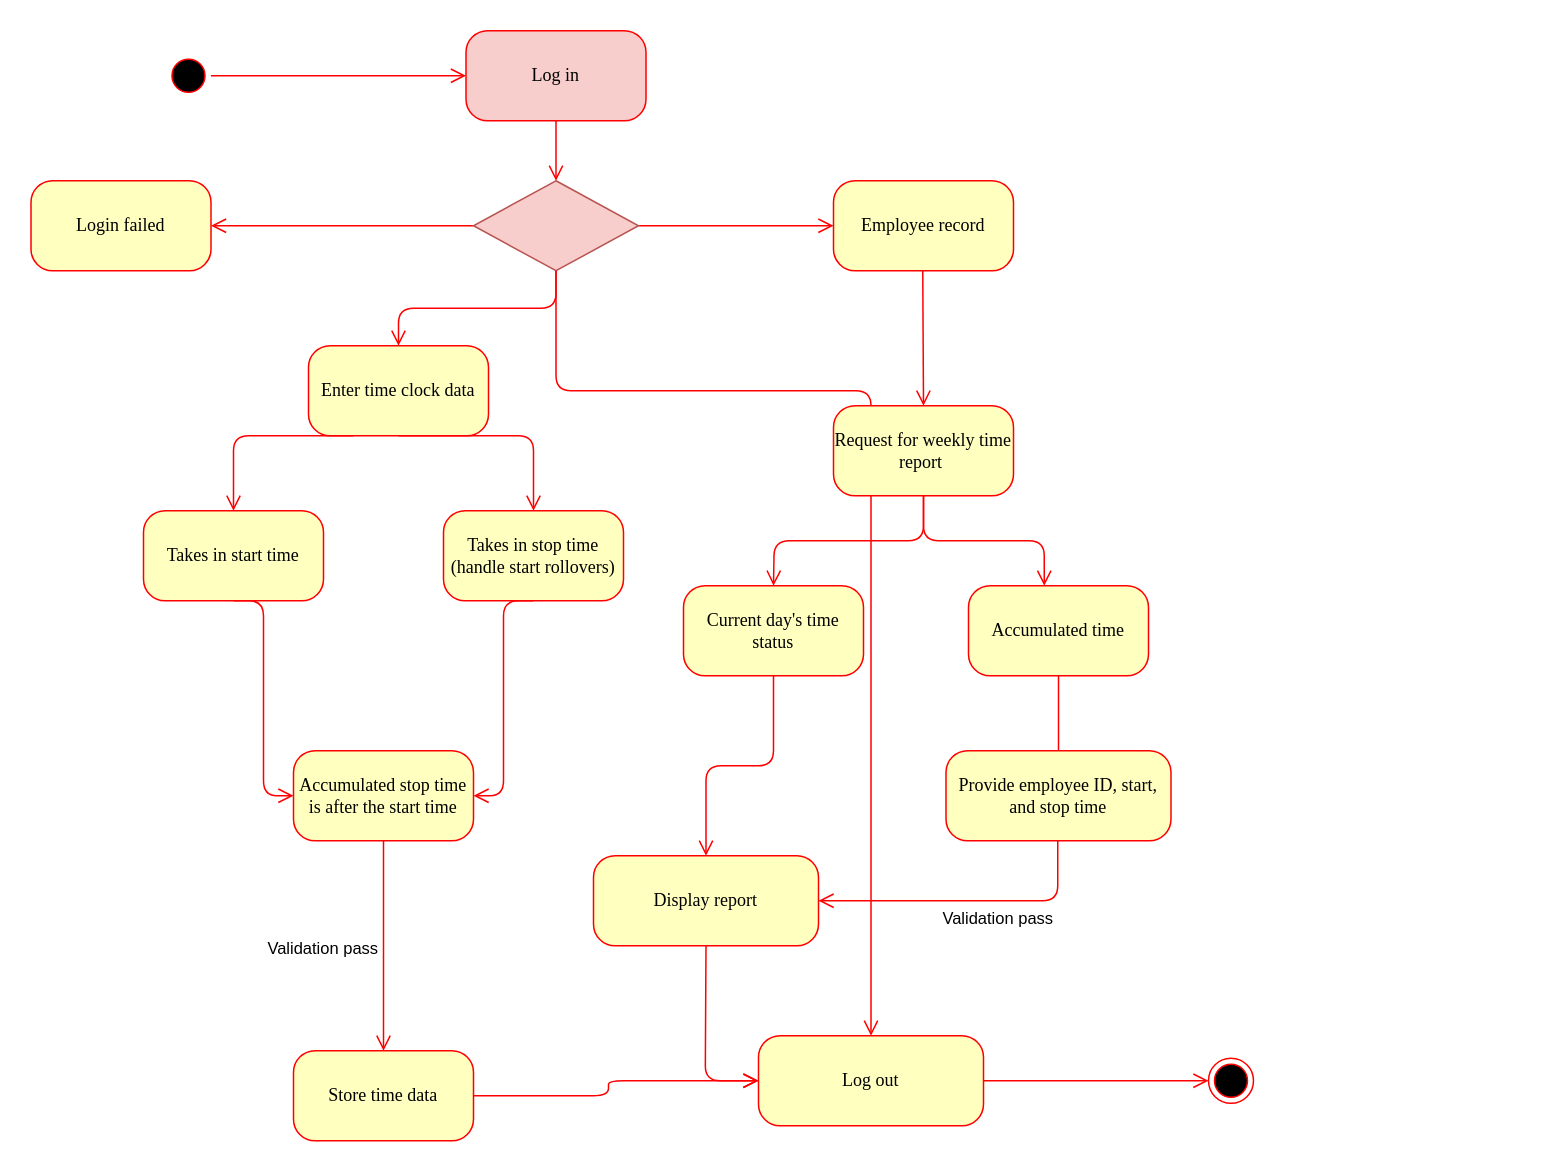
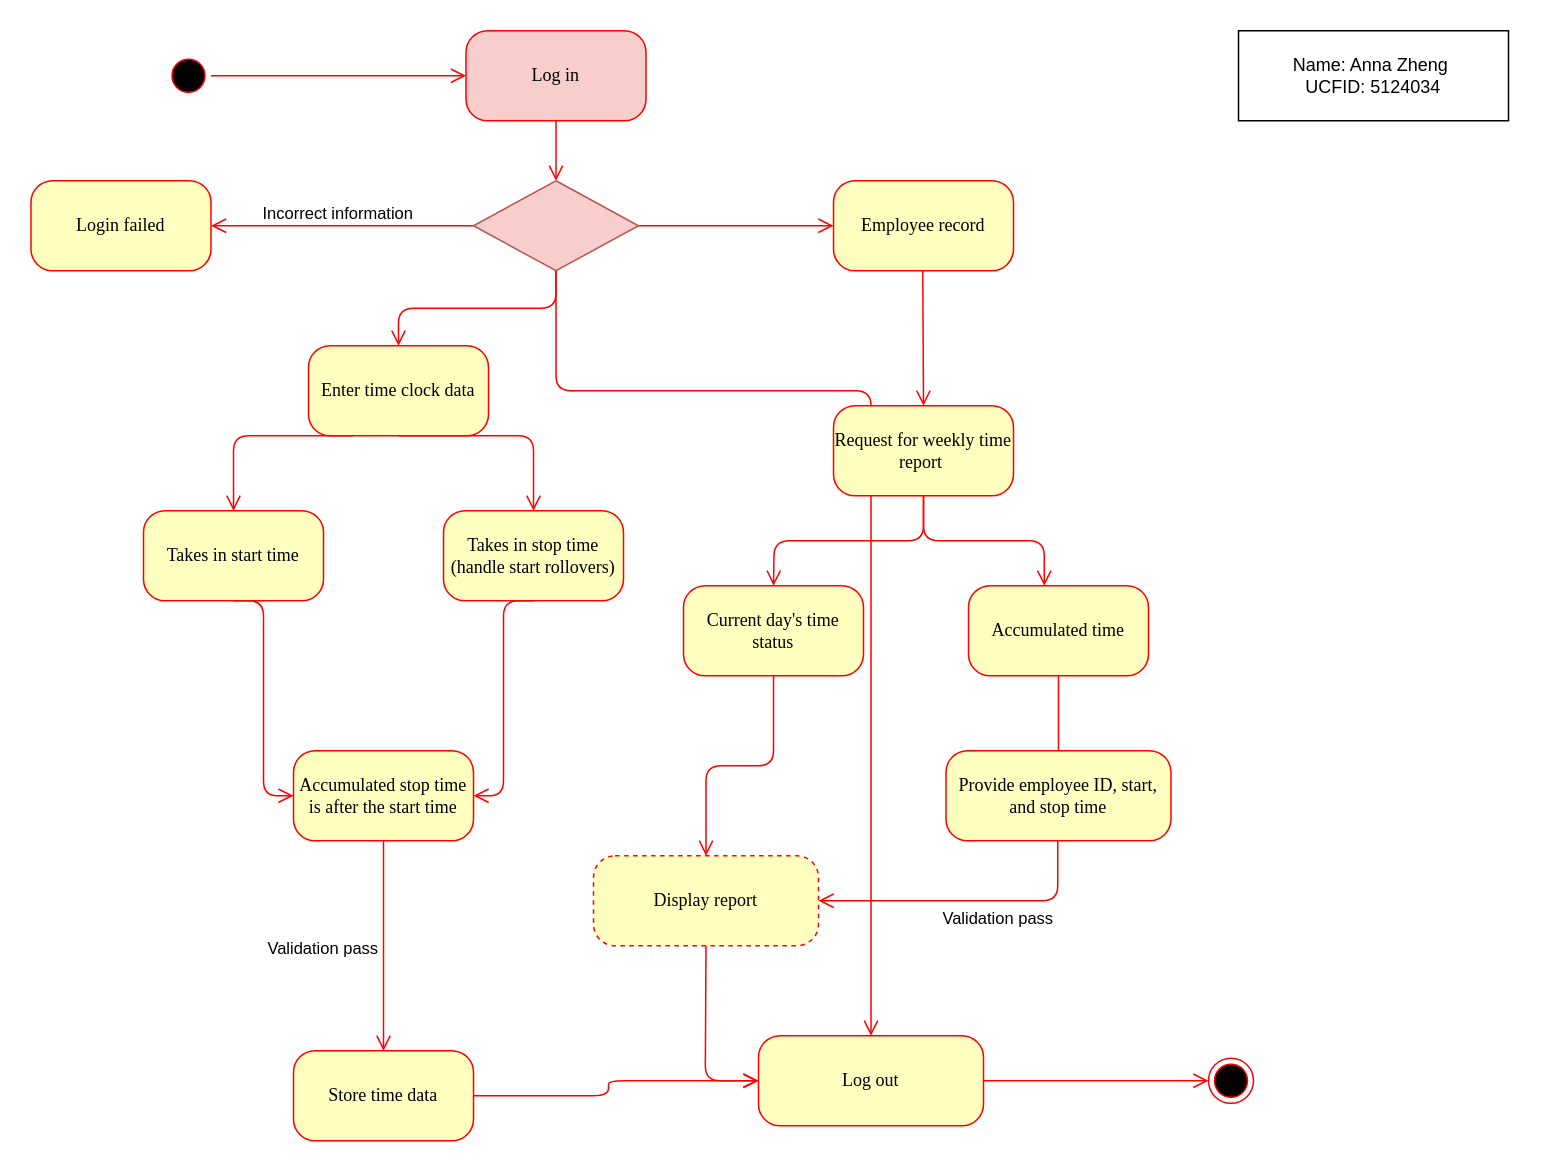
node "Name: Anna Zheng UCFID: 5124034": added
node "Incorrect information": added
node "Display report": style solid -> dashed
